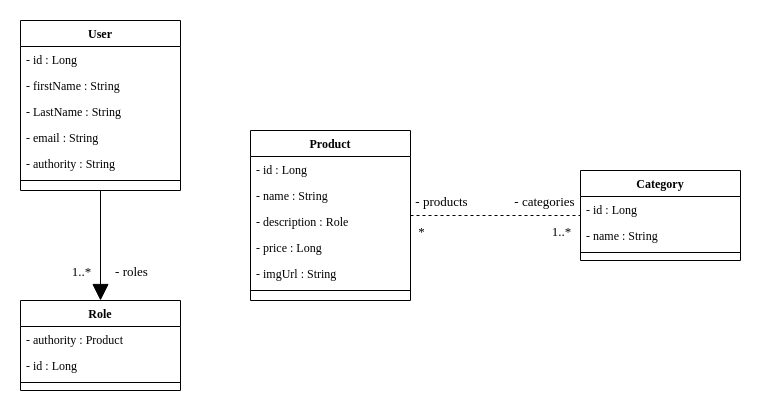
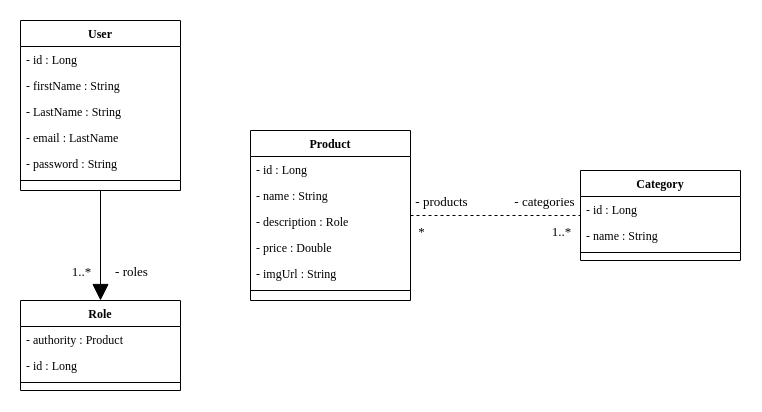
node "- email : String": label "- email : String" -> "- email : LastName"
node "- authority : String": label "- authority : String" -> "- password : String"
node "- price : Long": label "- price : Long" -> "- price : Double"
